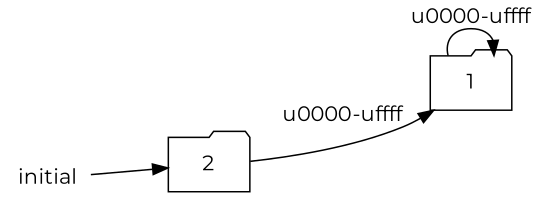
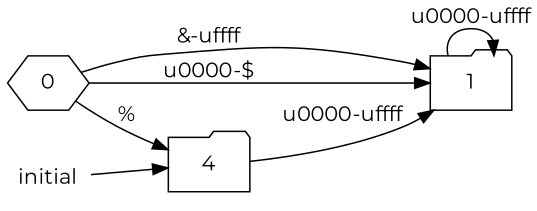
node "0": added
node "2": label "2" -> "4"
